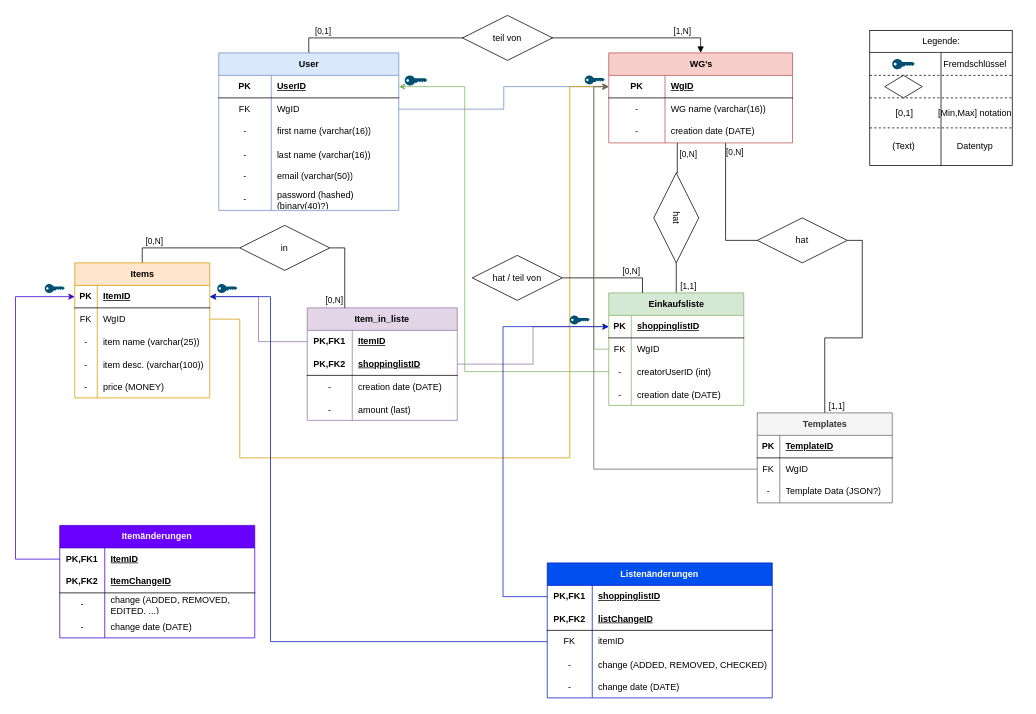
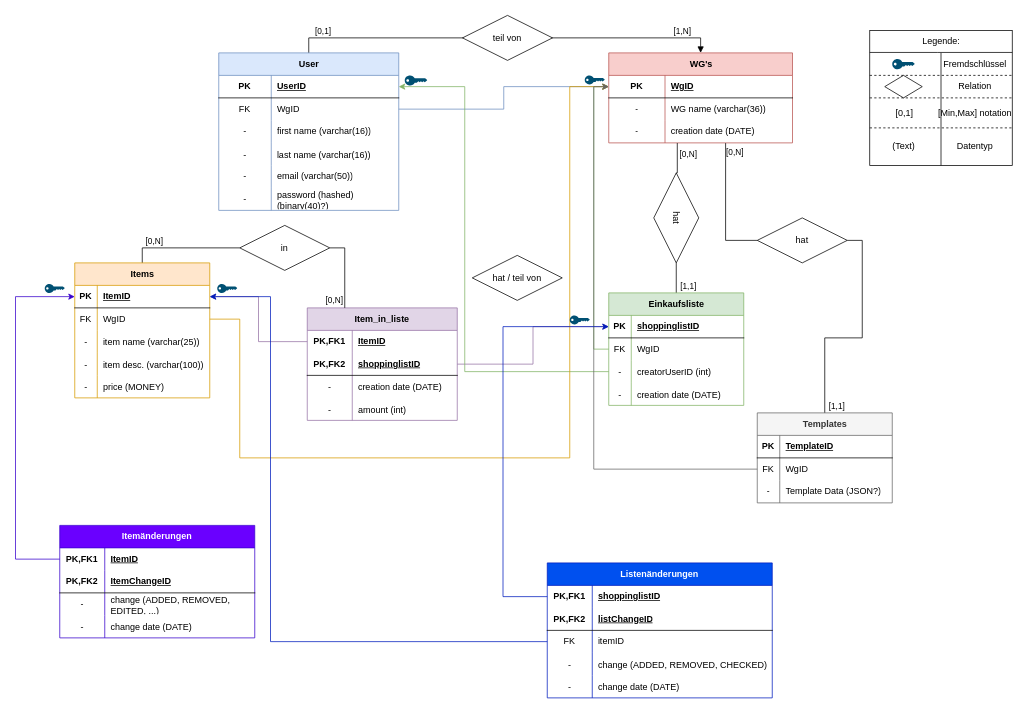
node "Relation": added
node "WG name (varchar(16))": label "WG name (varchar(16))" -> "WG name (varchar(36))"
edge "hat / teil von" -- "Einkaufsliste": removed, label "[0,N]"
node "amount (last)": label "amount (last)" -> "amount (int)"
